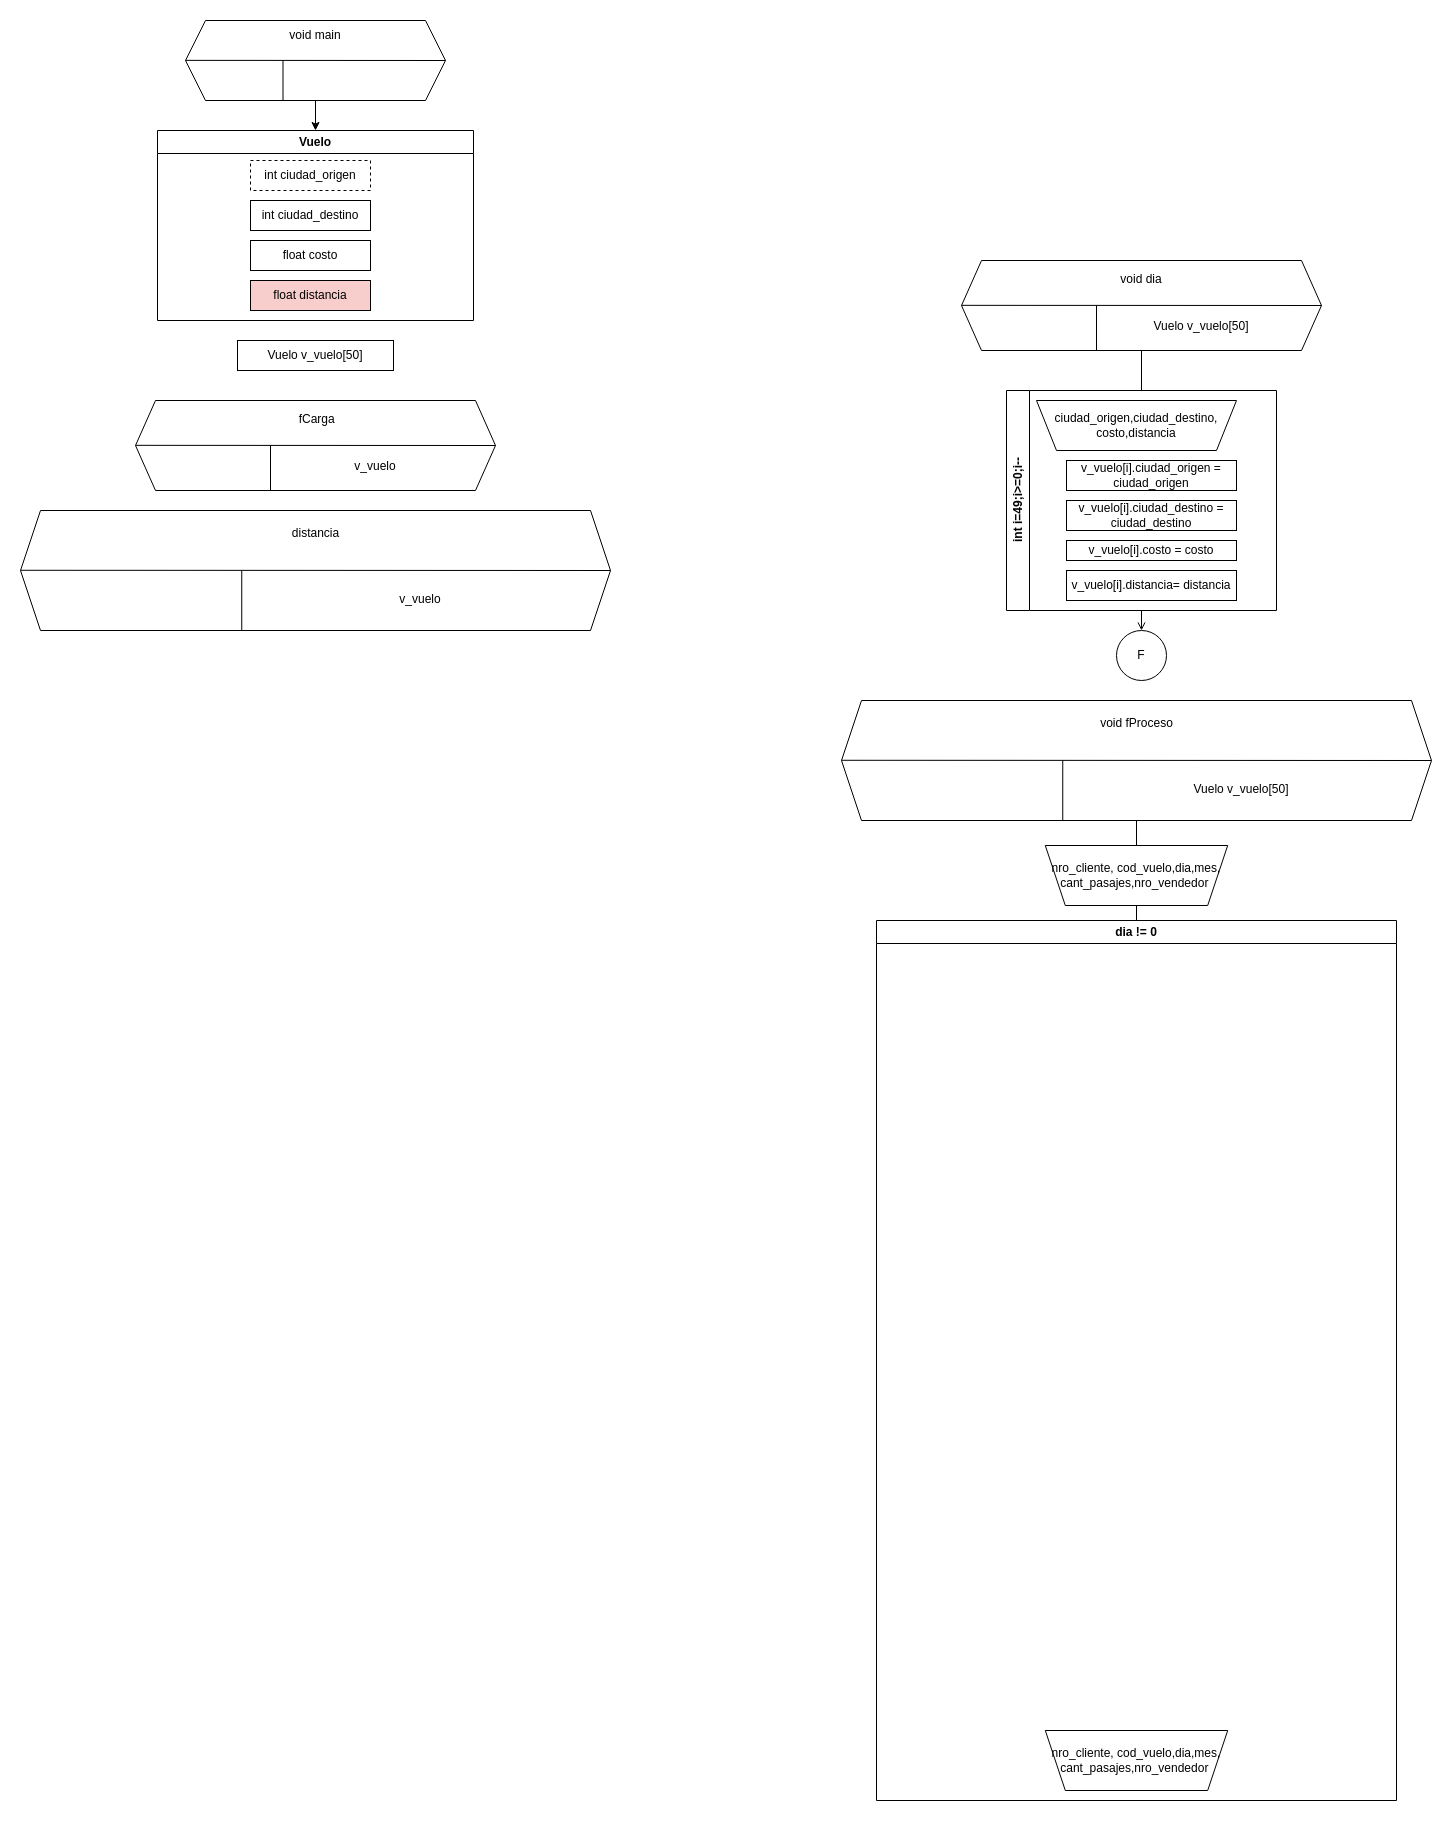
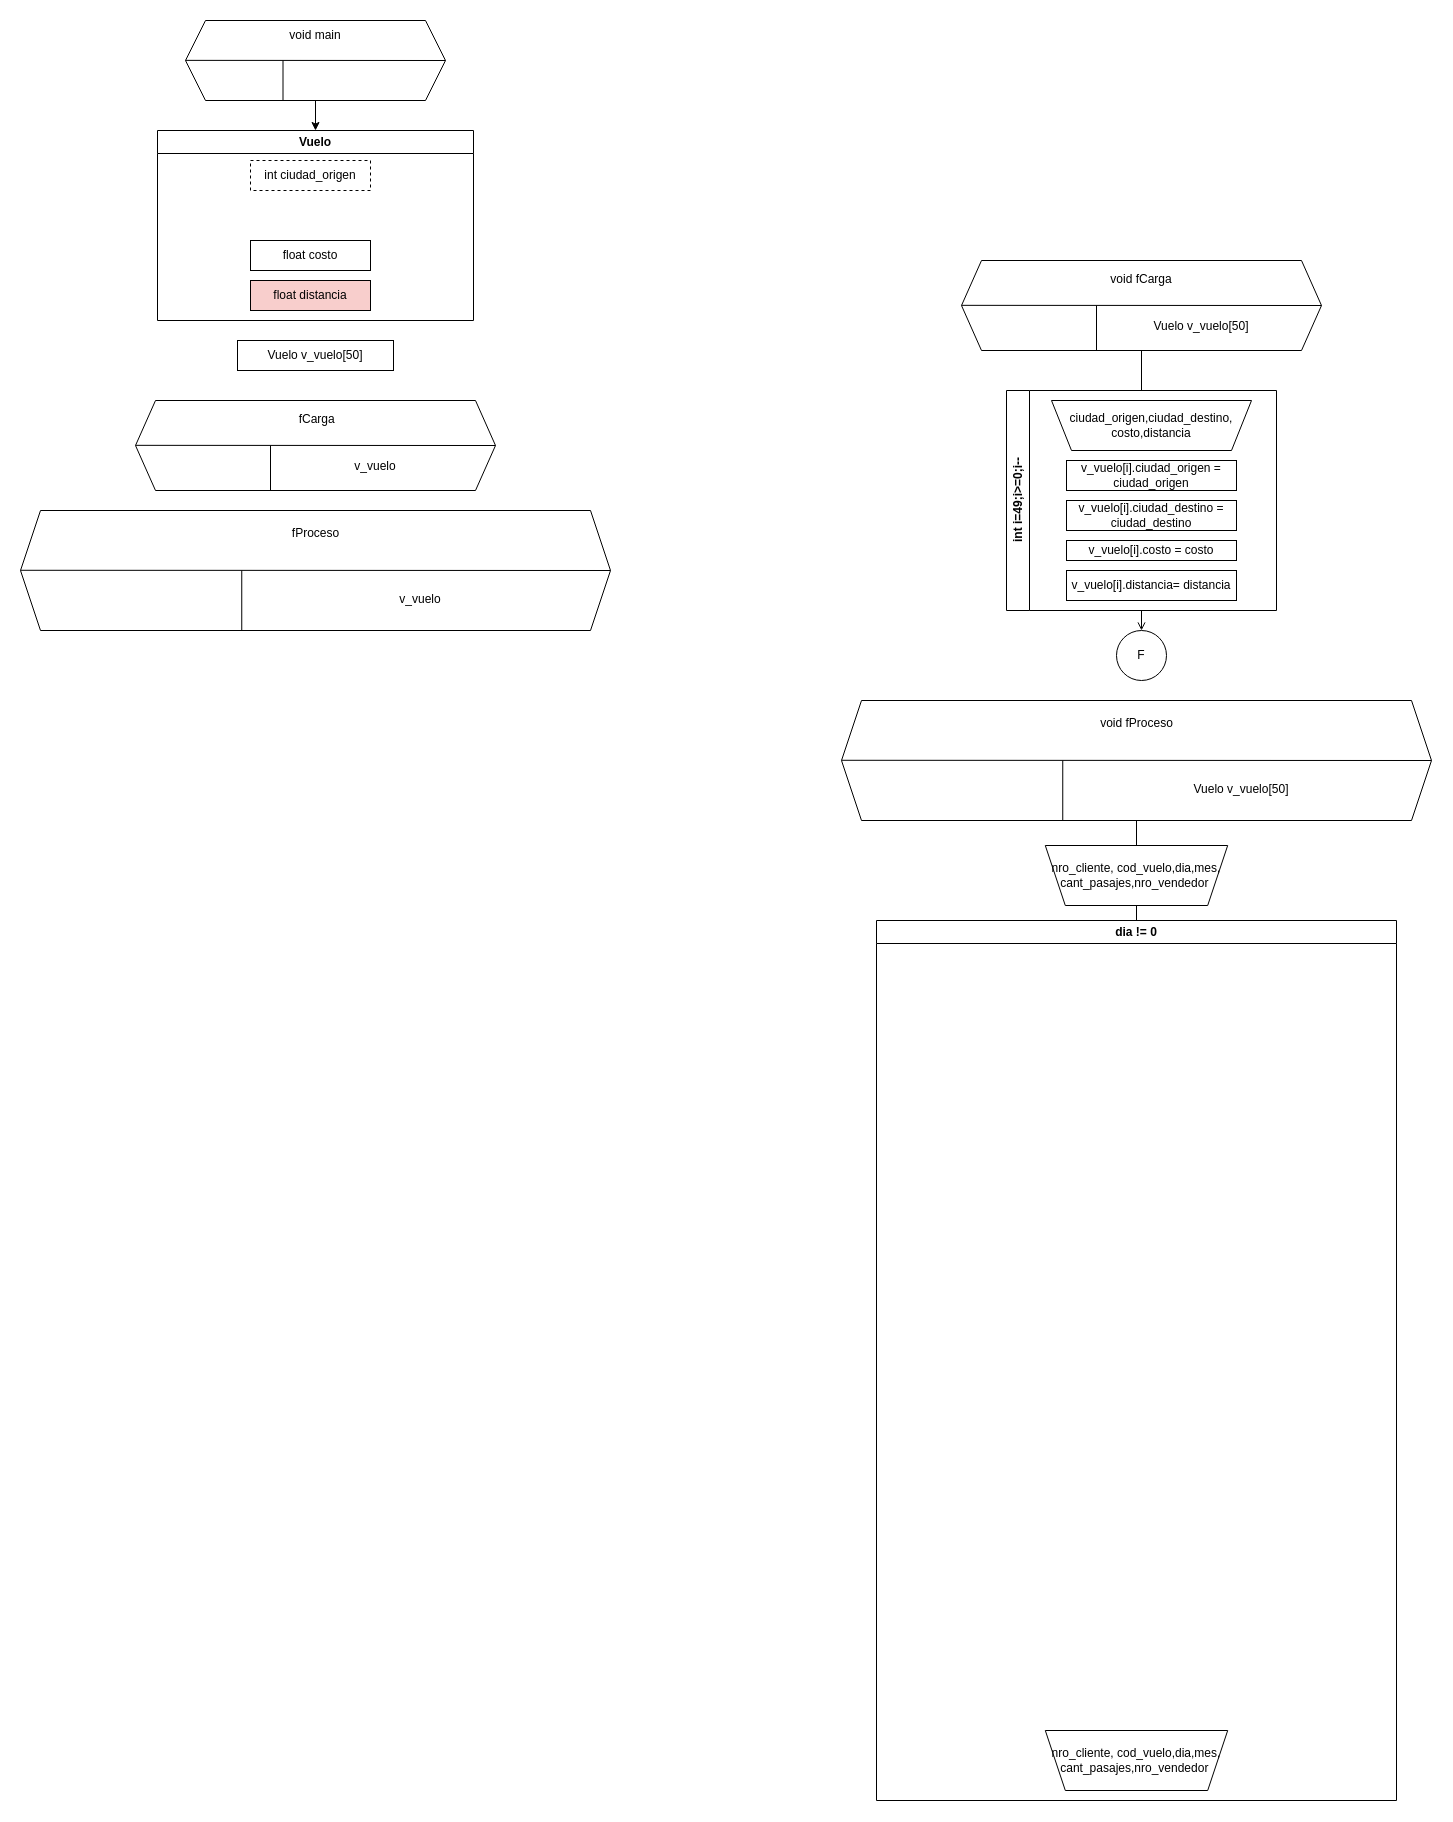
node "int ciudad_destino": removed
node "void dia": label "void dia" -> "void fCarga"
node "ciudad_origen,ciudad_destino, costo,distancia": moved (1137, 426) -> (1152, 426)
node "distancia": label "distancia" -> "fProceso"
